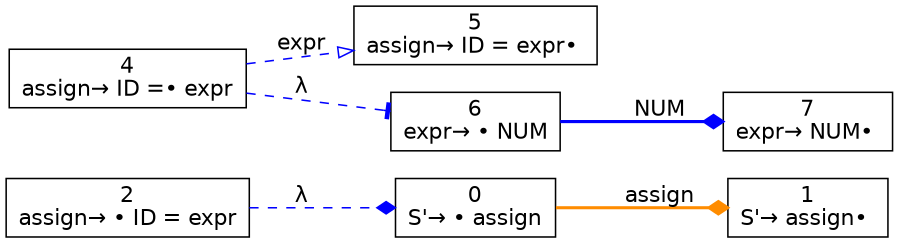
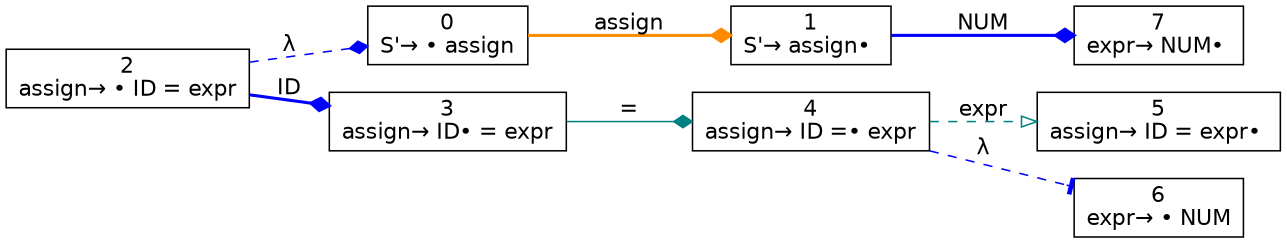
edge "4" -> "5": color blue -> teal
node "3": added
edge "6" -> "7": now "1" -> "7"
